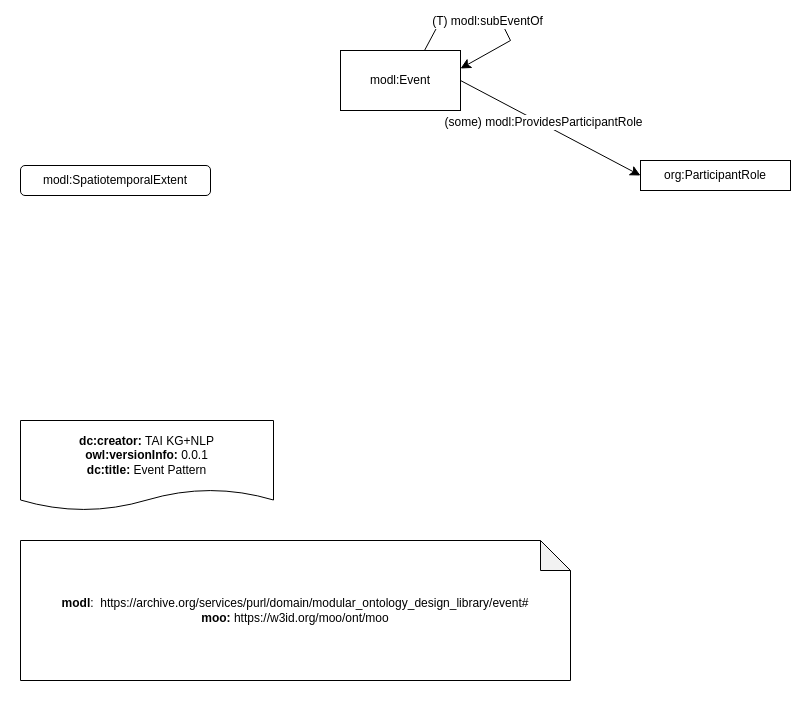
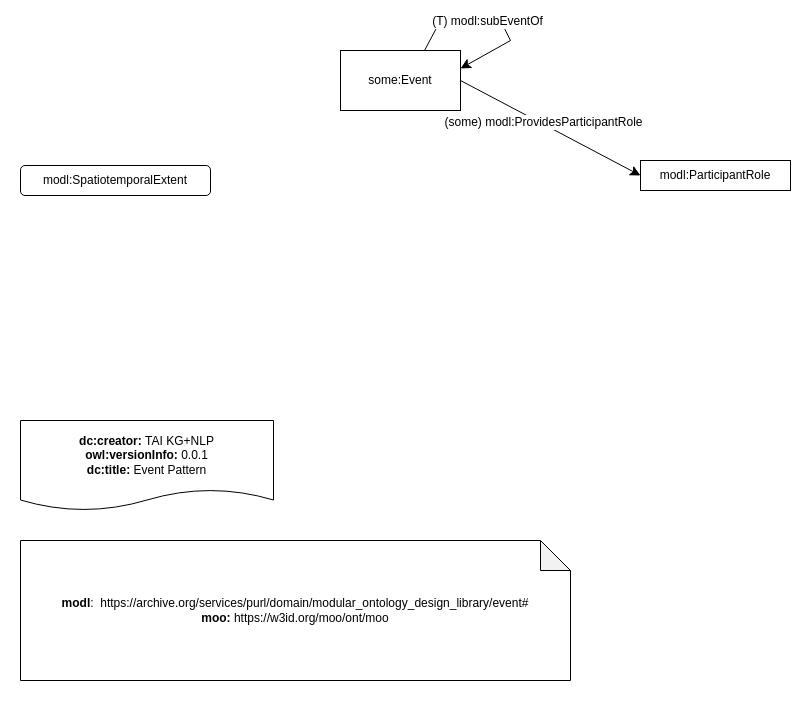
node "modl:Event": label "modl:Event" -> "some:Event"
node "org:ParticipantRole": label "org:ParticipantRole" -> "modl:ParticipantRole"
